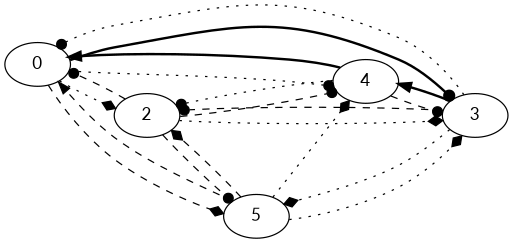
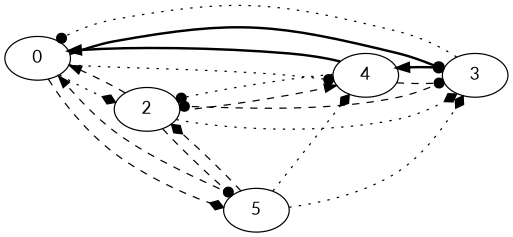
edge "2" -> "0": arrowhead dot -> normal
edge "2" -> "4": arrowhead dot -> normal
edge "3" -> "5": removed
